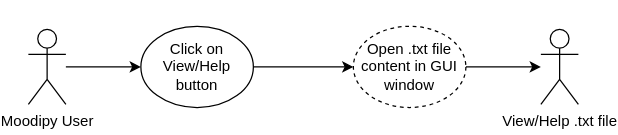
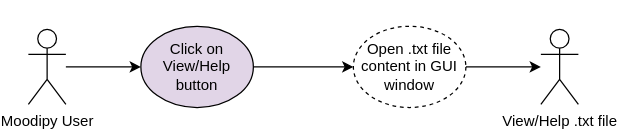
node "Click on View/Help button": fillcolor #ffffff -> #e1d5e7
